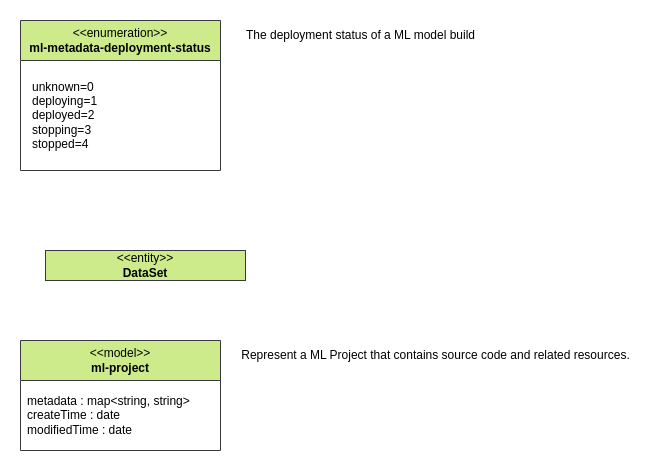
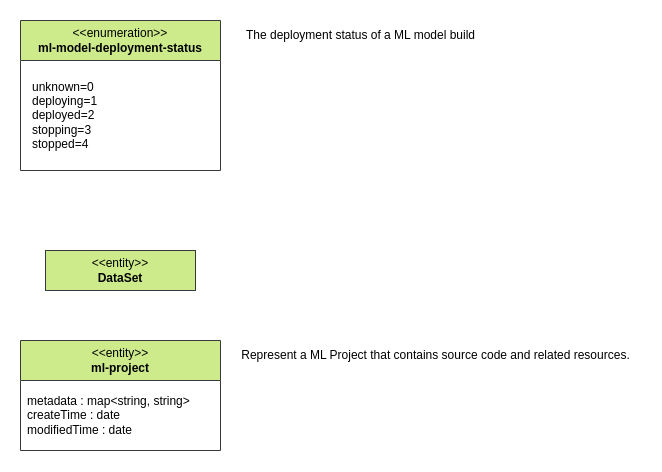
node "<<enumeration>> ml-metadata-deployment-status": label "<<enumeration>> ml-metadata-deployment-status" -> "<<enumeration>> ml-model-deployment-status"
node "<<entity>> DataSet": size 200x30 -> 150x40
node "<<model>> ml-project": label "<<model>> ml-project" -> "<<entity>> ml-project"
